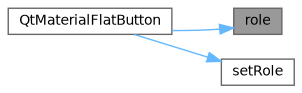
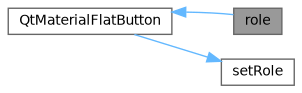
edge "QtMaterialFlatButton" -> "role": reversed
